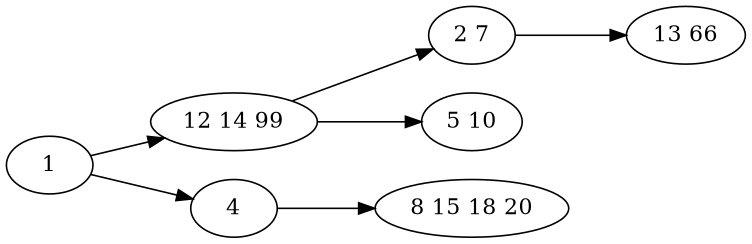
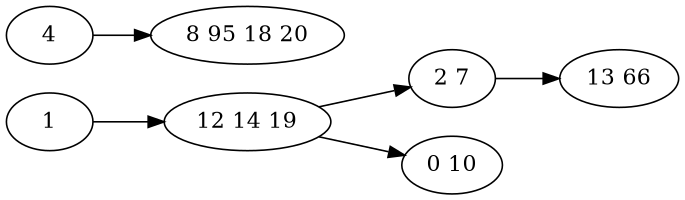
node "12 14 99": label "12 14 99" -> "12 14 19"
node "5 10": label "5 10" -> "0 10"
edge "1" -> "4": removed
node "8 15 18 20": label "8 15 18 20" -> "8 95 18 20"
